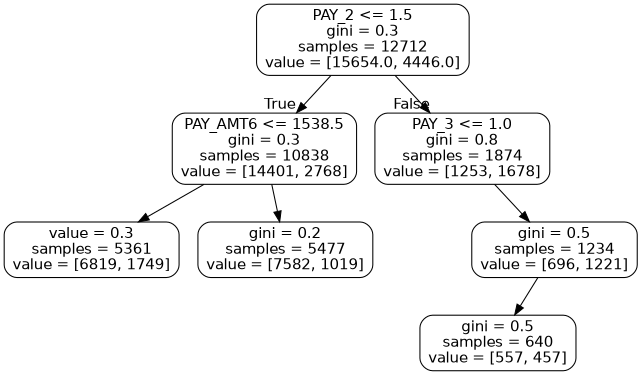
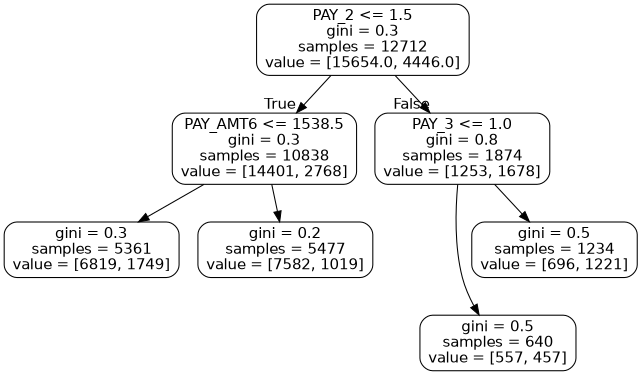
node "value = 0.3 samples = 5361 value = [6819, 1749]": label "value = 0.3 samples = 5361 value = [6819, 1749]" -> "gini = 0.3 samples = 5361 value = [6819, 1749]"
edge "gini = 0.5 samples = 1234 value = [696, 1221]" -> "gini = 0.5 samples = 640 value = [557, 457]": now "PAY_3 <= 1.0 gini = 0.8 samples = 1874 value = [1253, 1678]" -> "gini = 0.5 samples = 640 value = [557, 457]"
